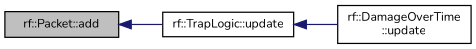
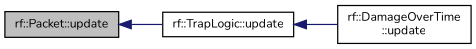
node "rf::Packet::add": label "rf::Packet::add" -> "rf::Packet::update"
